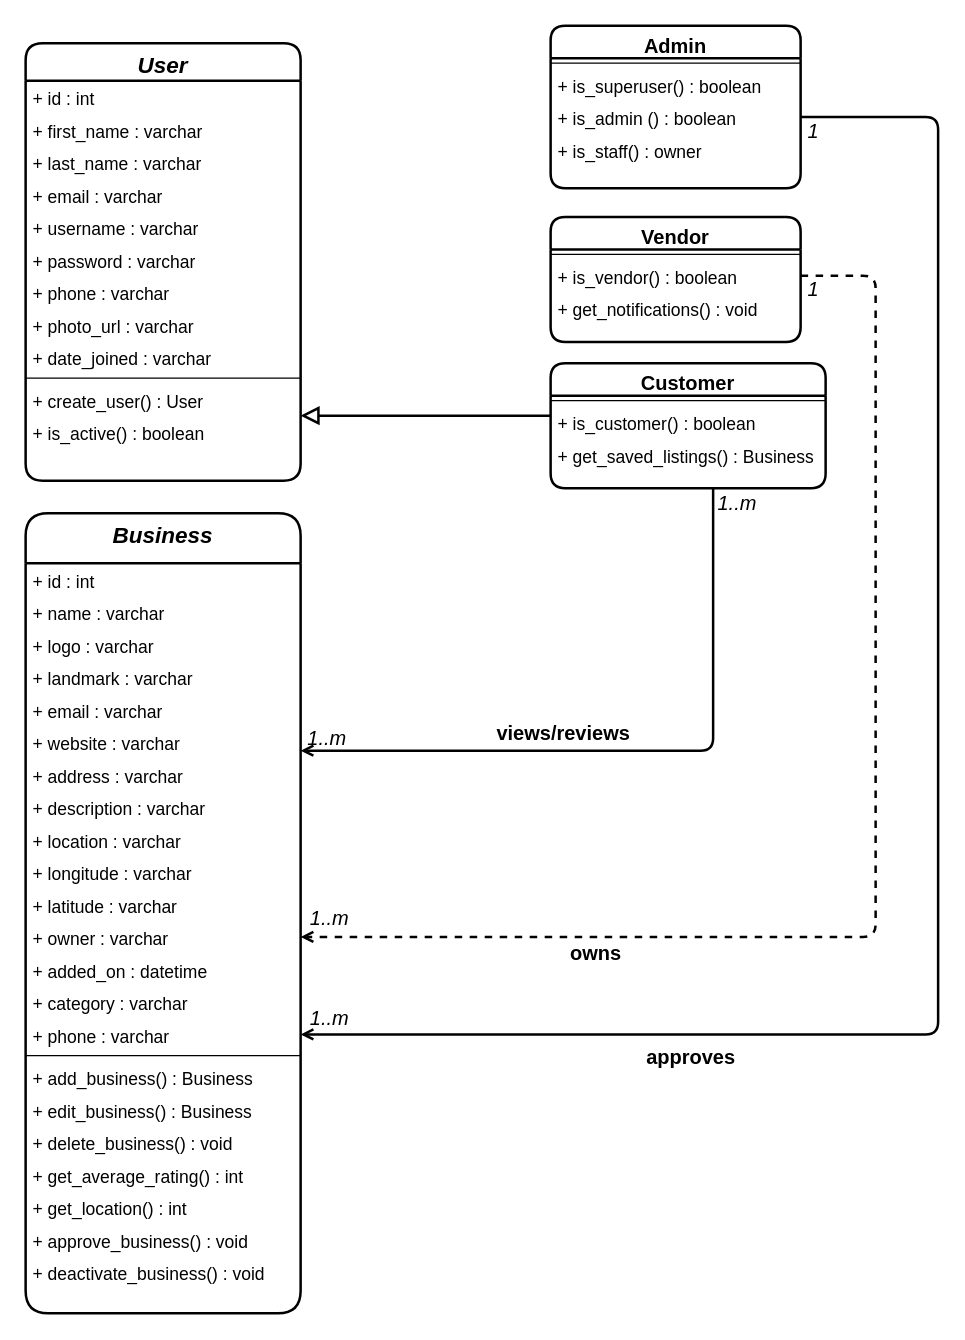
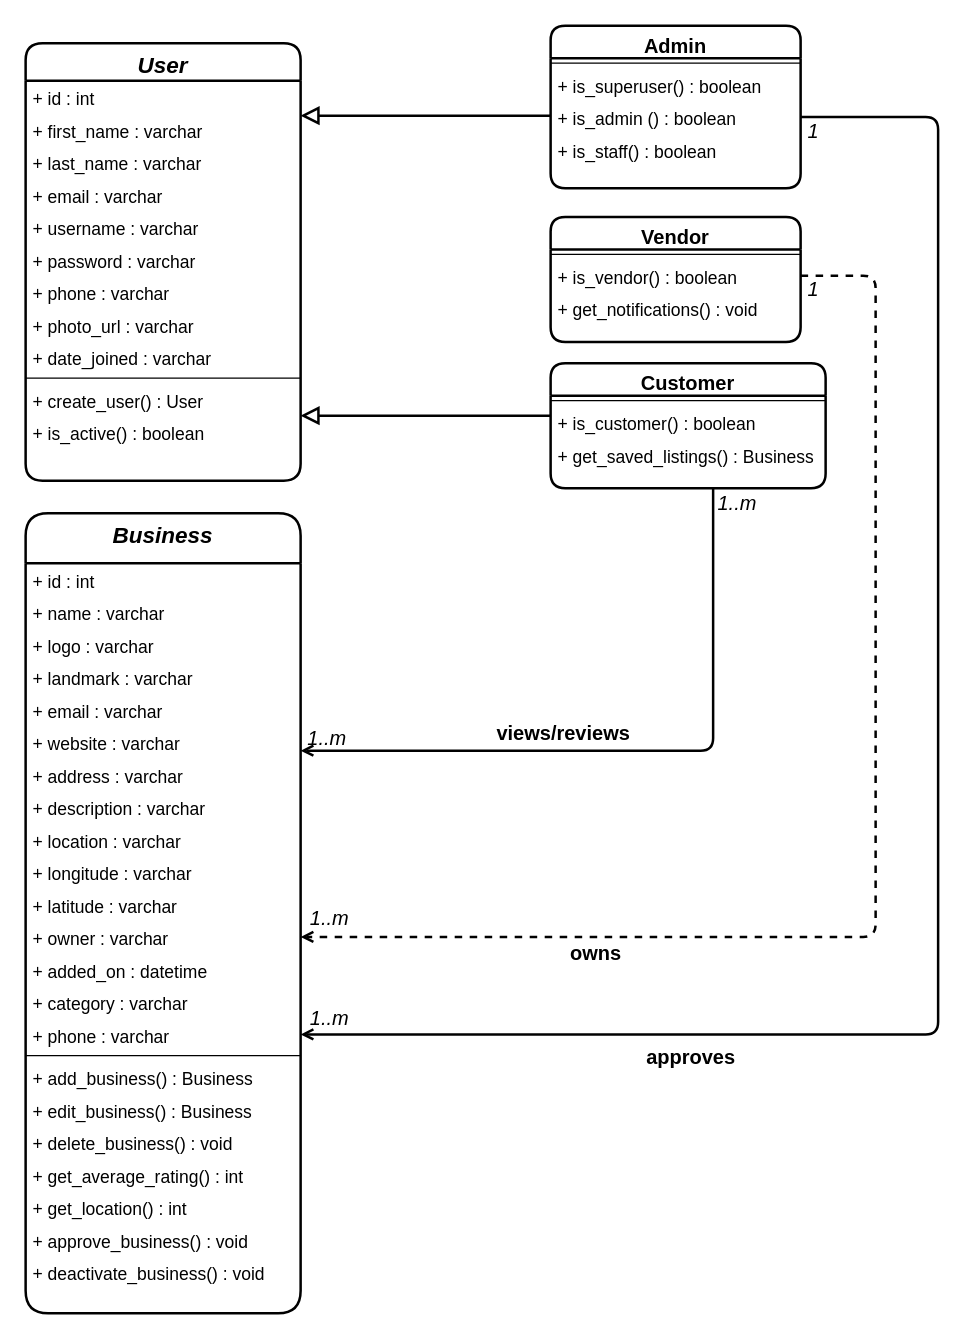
edge "Admin" -> "User": added
node "+ is_staff() : owner": label "+ is_staff() : owner" -> "+ is_staff() : boolean"
